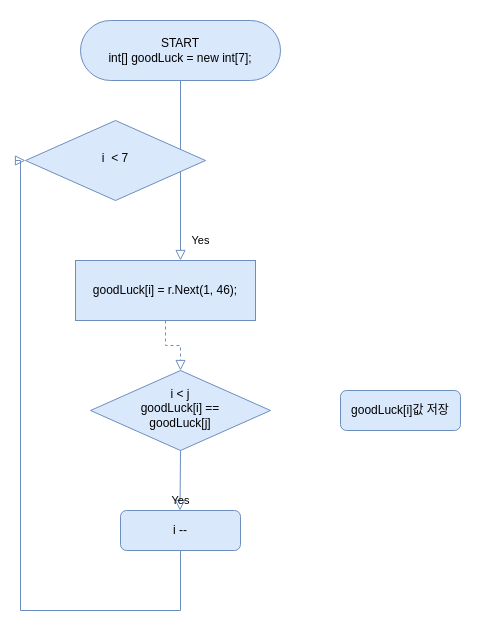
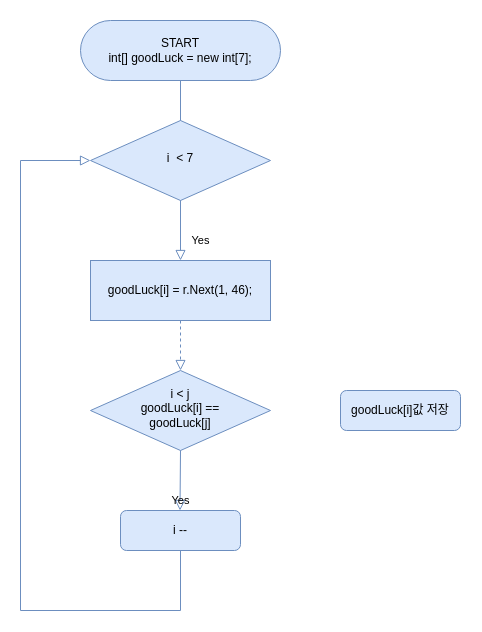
node "i < 7": moved (116, 161) -> (181, 161)
node "goodLuck[i] = r.Next(1, 46);": moved (166, 291) -> (181, 291)
